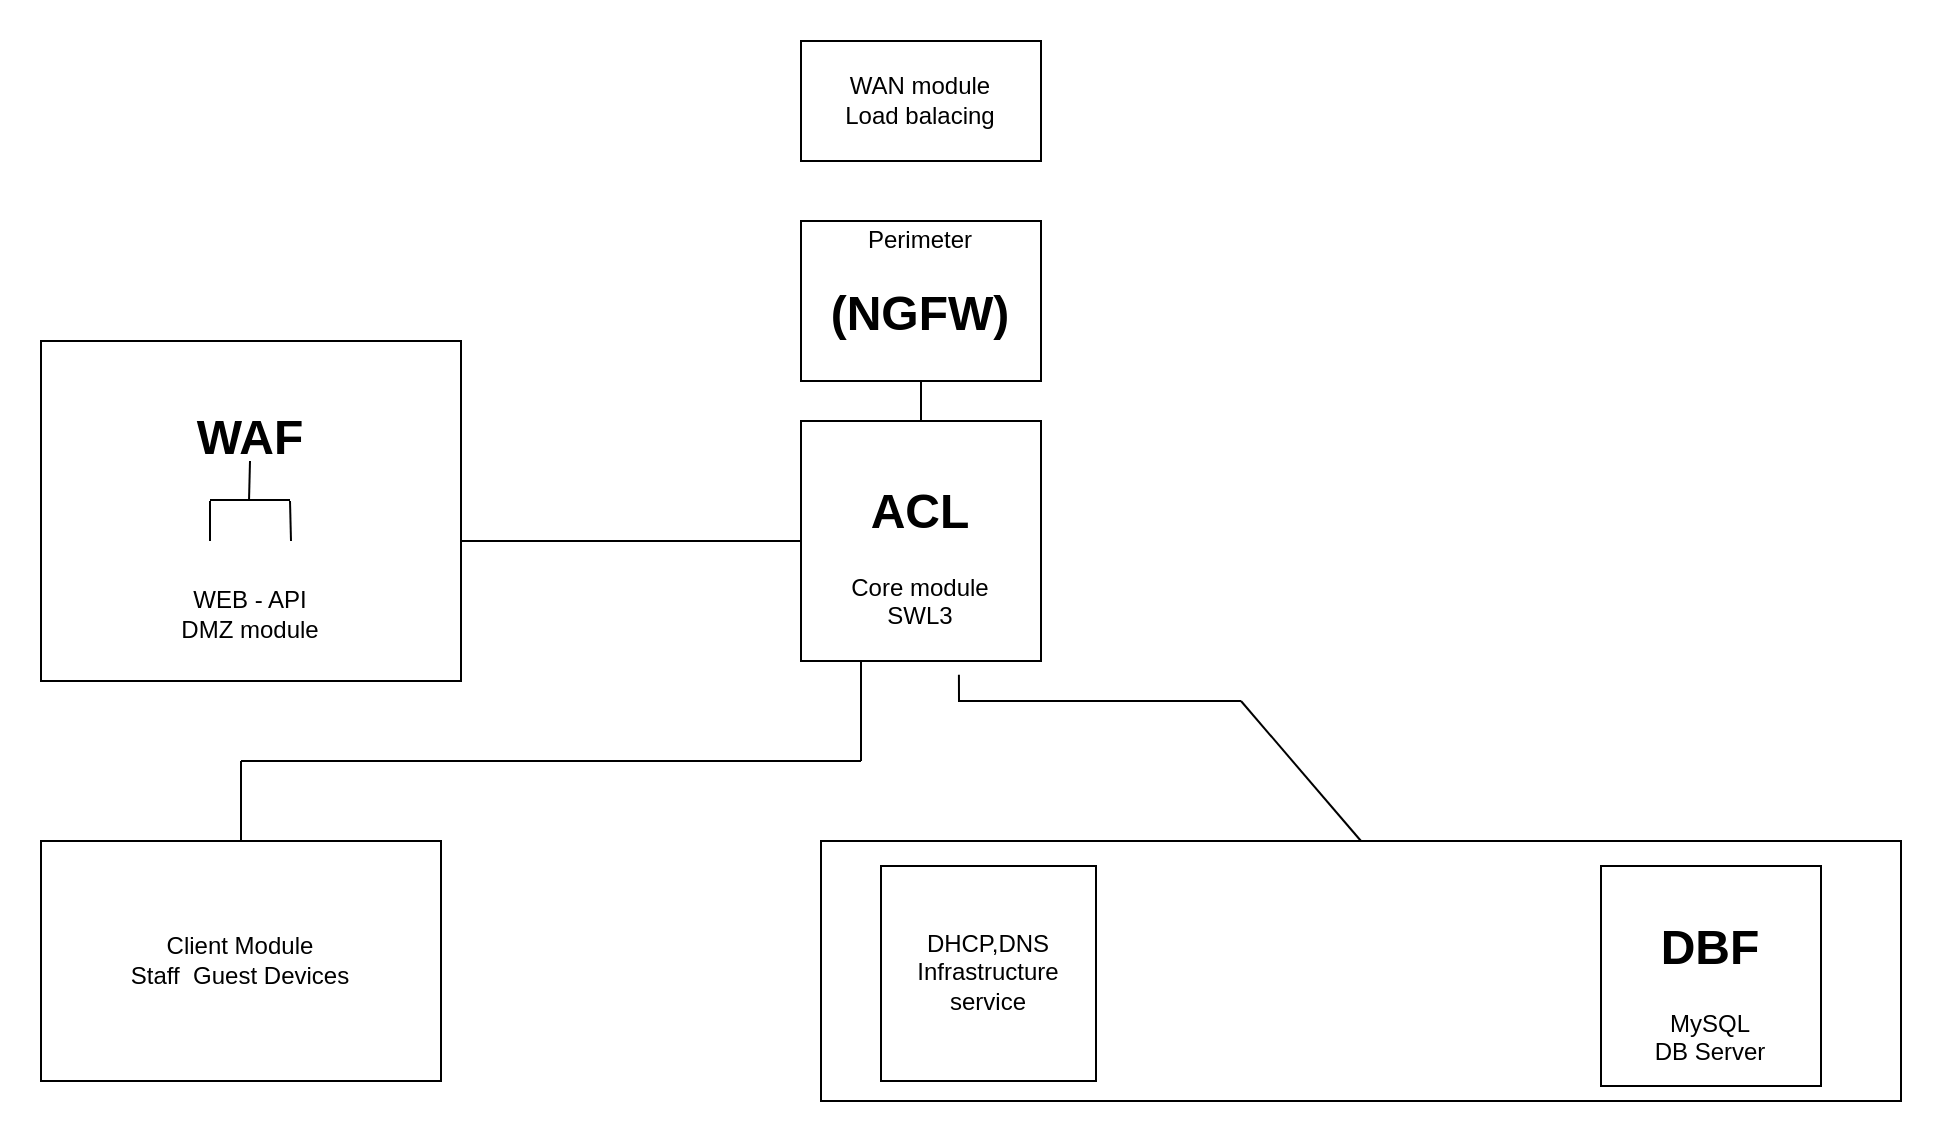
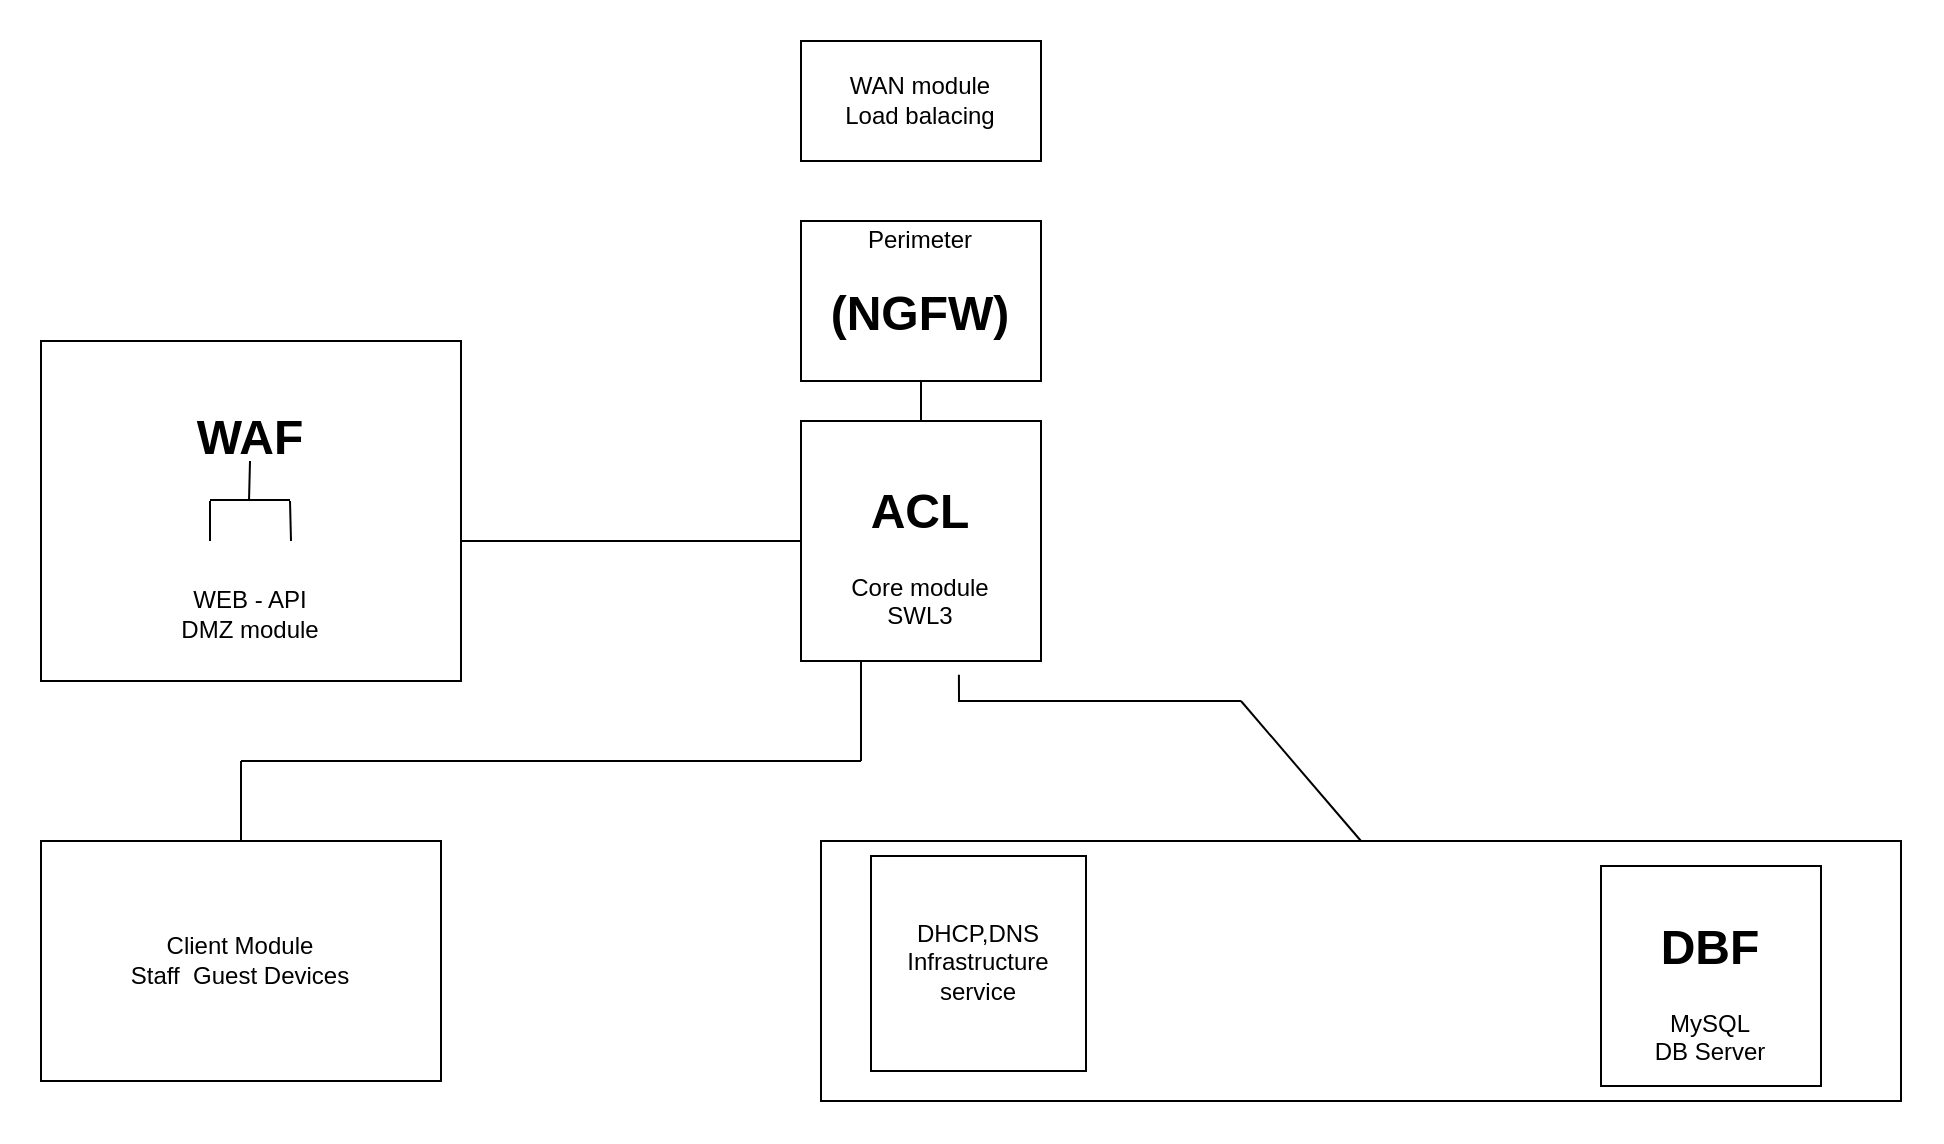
node "DHCP,DNS Infrastructure service": moved (989, 974) -> (979, 964)
